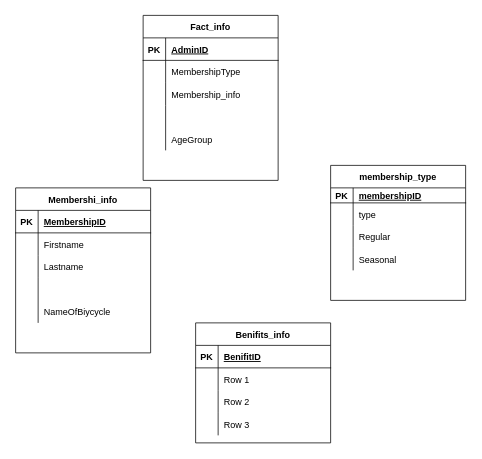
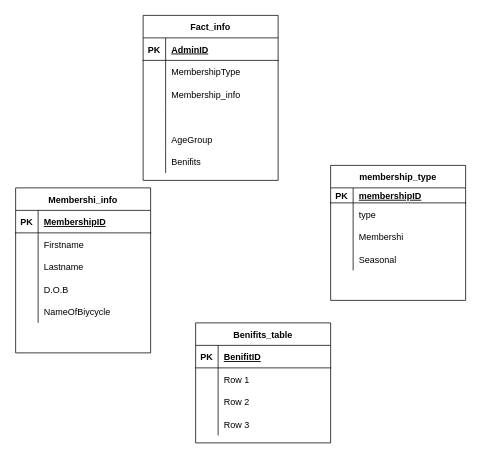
node "Benifits": added
node "Regular": label "Regular" -> "Membershi"
node "D.O.B": added
node "Benifits_info": label "Benifits_info" -> "Benifits_table"
